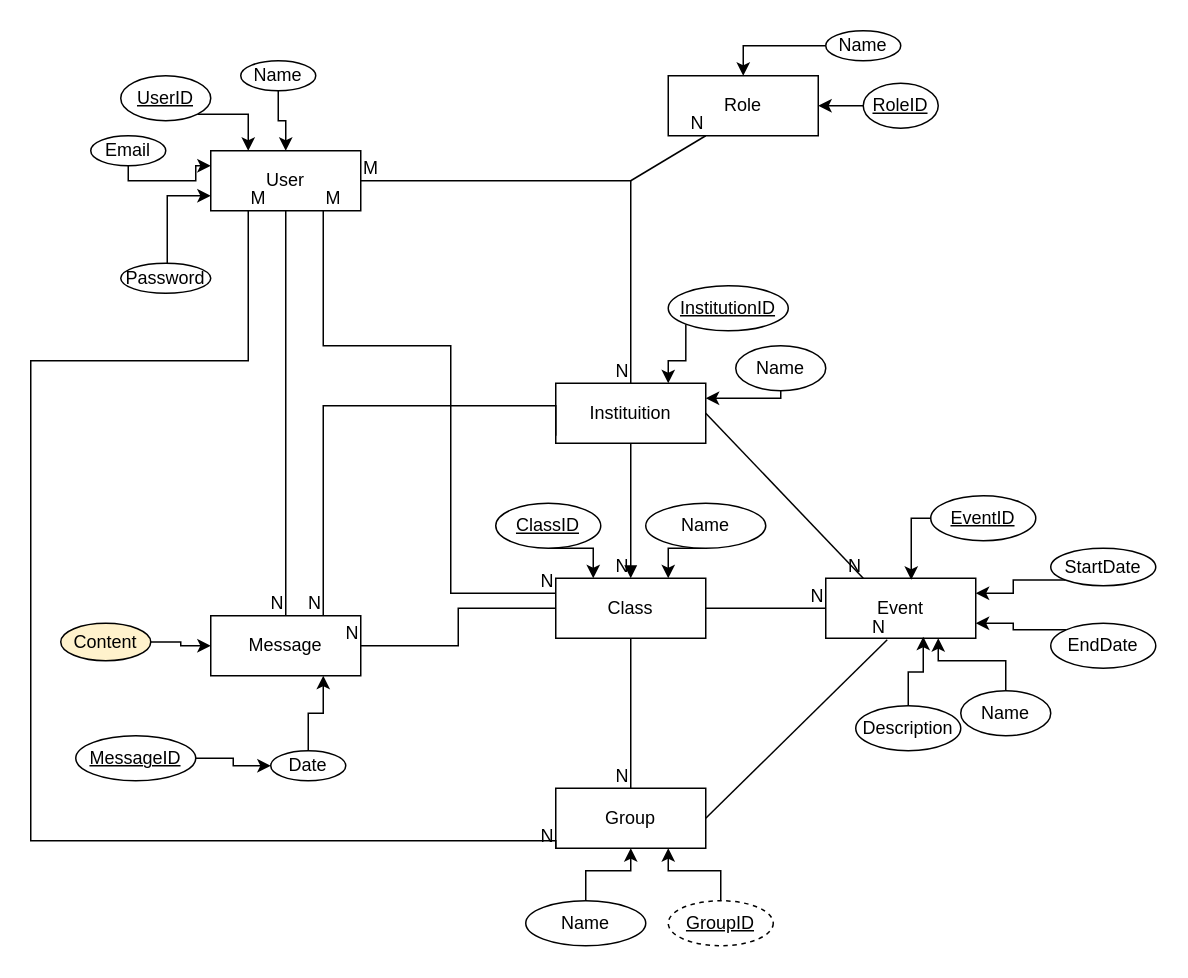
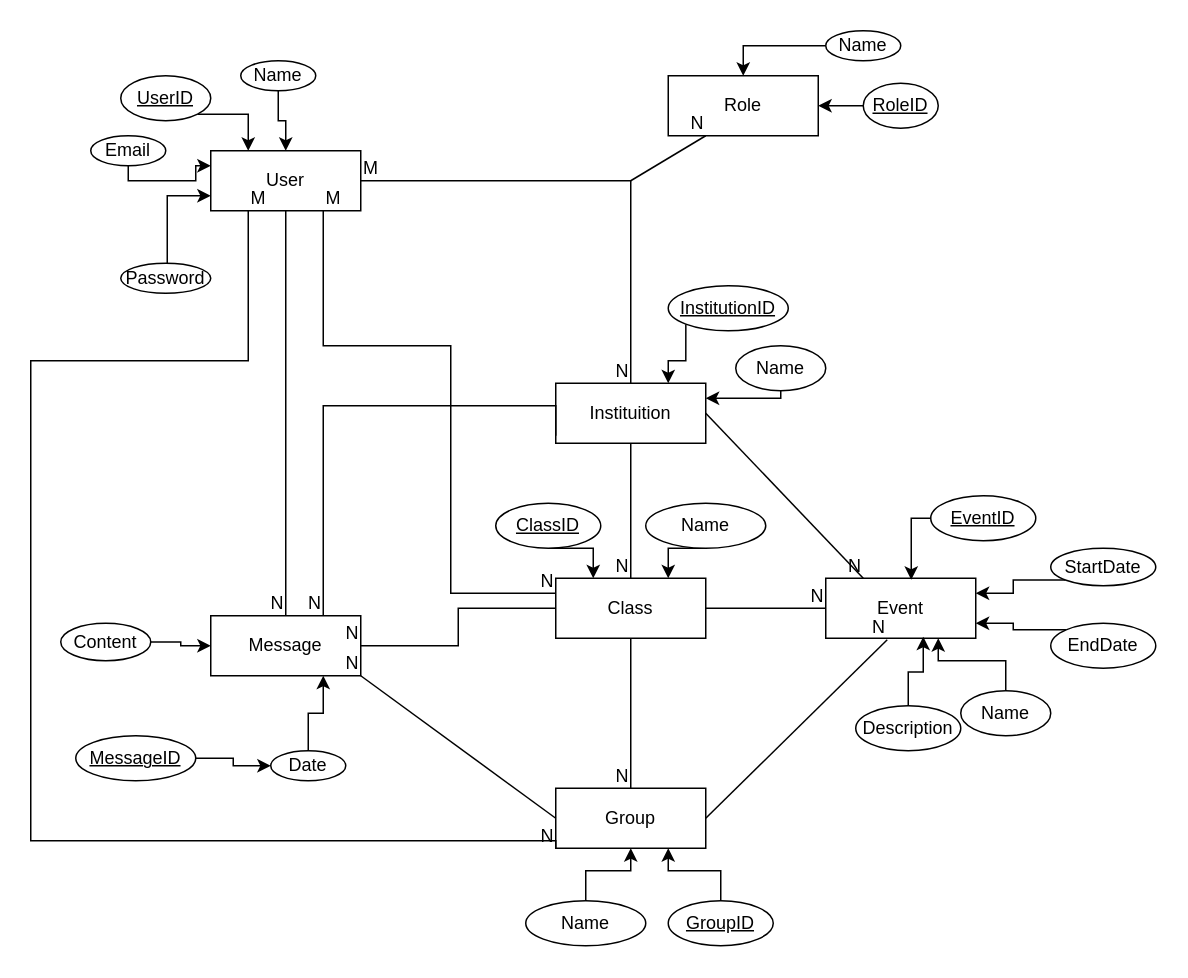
edge "Instituition" -> "Class": arrowhead block -> none
node "Content": fillcolor #fff2cc -> #ffffff
edge "Message" -- "Group": added, label "N"
node "GroupID": style dashed -> solid
